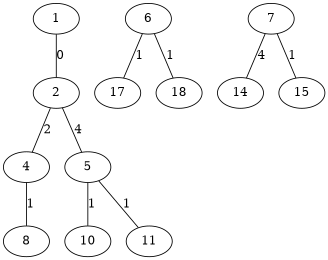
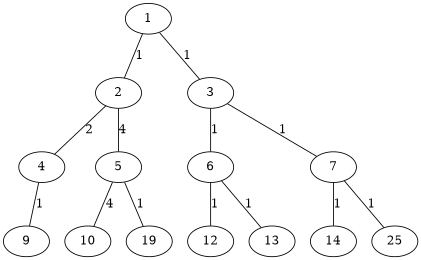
edge "1" -- "2": label "0" -> "1"
edge "7" -- "14": label "4" -> "1"
node "17": label "17" -> "12"
node "18": label "18" -> "13"
node "3": added
node "15": label "15" -> "25"
edge "5" -- "10": label "1" -> "4"
node "8": label "8" -> "9"
node "11": label "11" -> "19"
